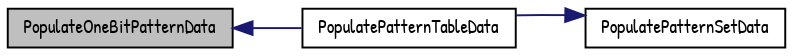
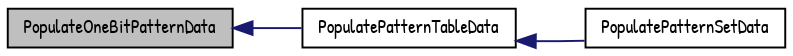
edge "PopulatePatternTableData" -> "PopulatePatternSetData": reversed
